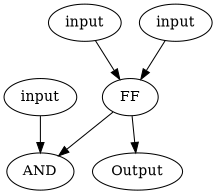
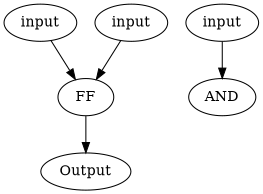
edge "FF" -> "AND": removed
